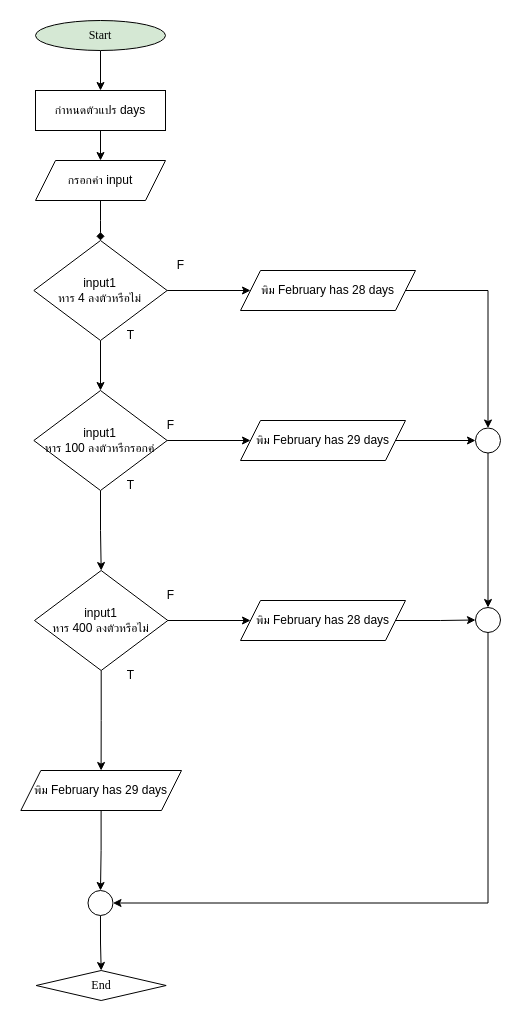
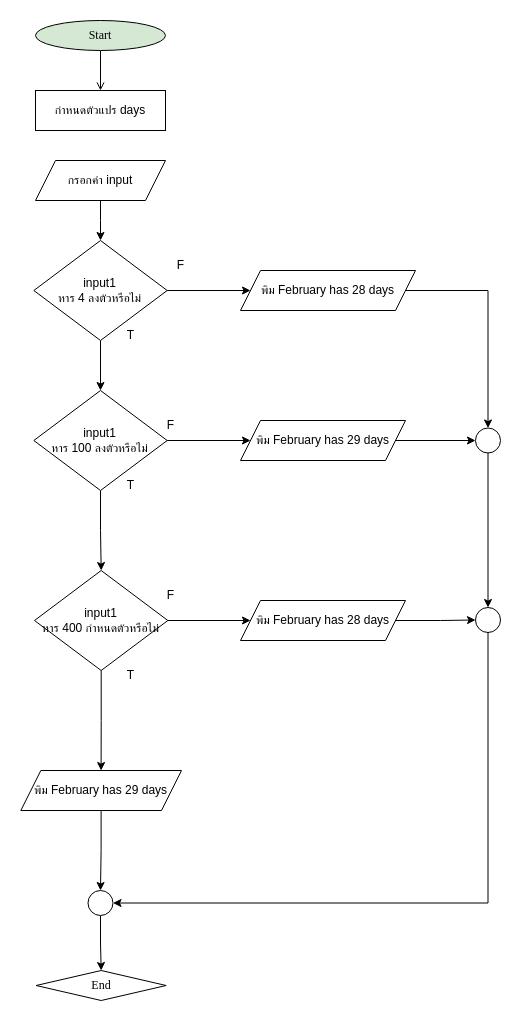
edge "Start" -> "กำหนดตัวแปร days": arrowhead classic -> open
edge "กำหนดตัวแปร days" -> "กรอกค่า input": removed
edge "กรอกค่า input" -> "input1 หาร 4 ลงตัวหรือไม่": arrowhead diamond -> classic
node "input1 หาร 100 ลงตัวหรืกรอกค่": label "input1 หาร 100 ลงตัวหรืกรอกค่" -> "input1 หาร 100 ลงตัวหรือไม่"
node "input1 หาร 400 ลงตัวหรือไม่": label "input1 หาร 400 ลงตัวหรือไม่" -> "input1 หาร 400 กำหนดตัวหรือไม่"
